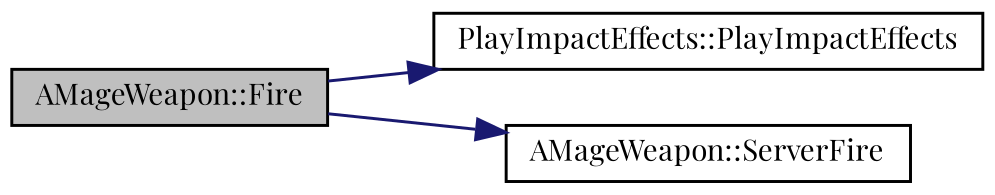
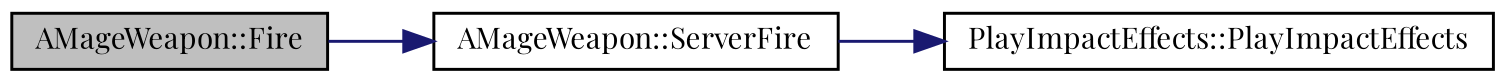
edge "AMageWeapon::Fire" -> "PlayImpactEffects::PlayImpactEffects": now "AMageWeapon::ServerFire" -> "PlayImpactEffects::PlayImpactEffects"
